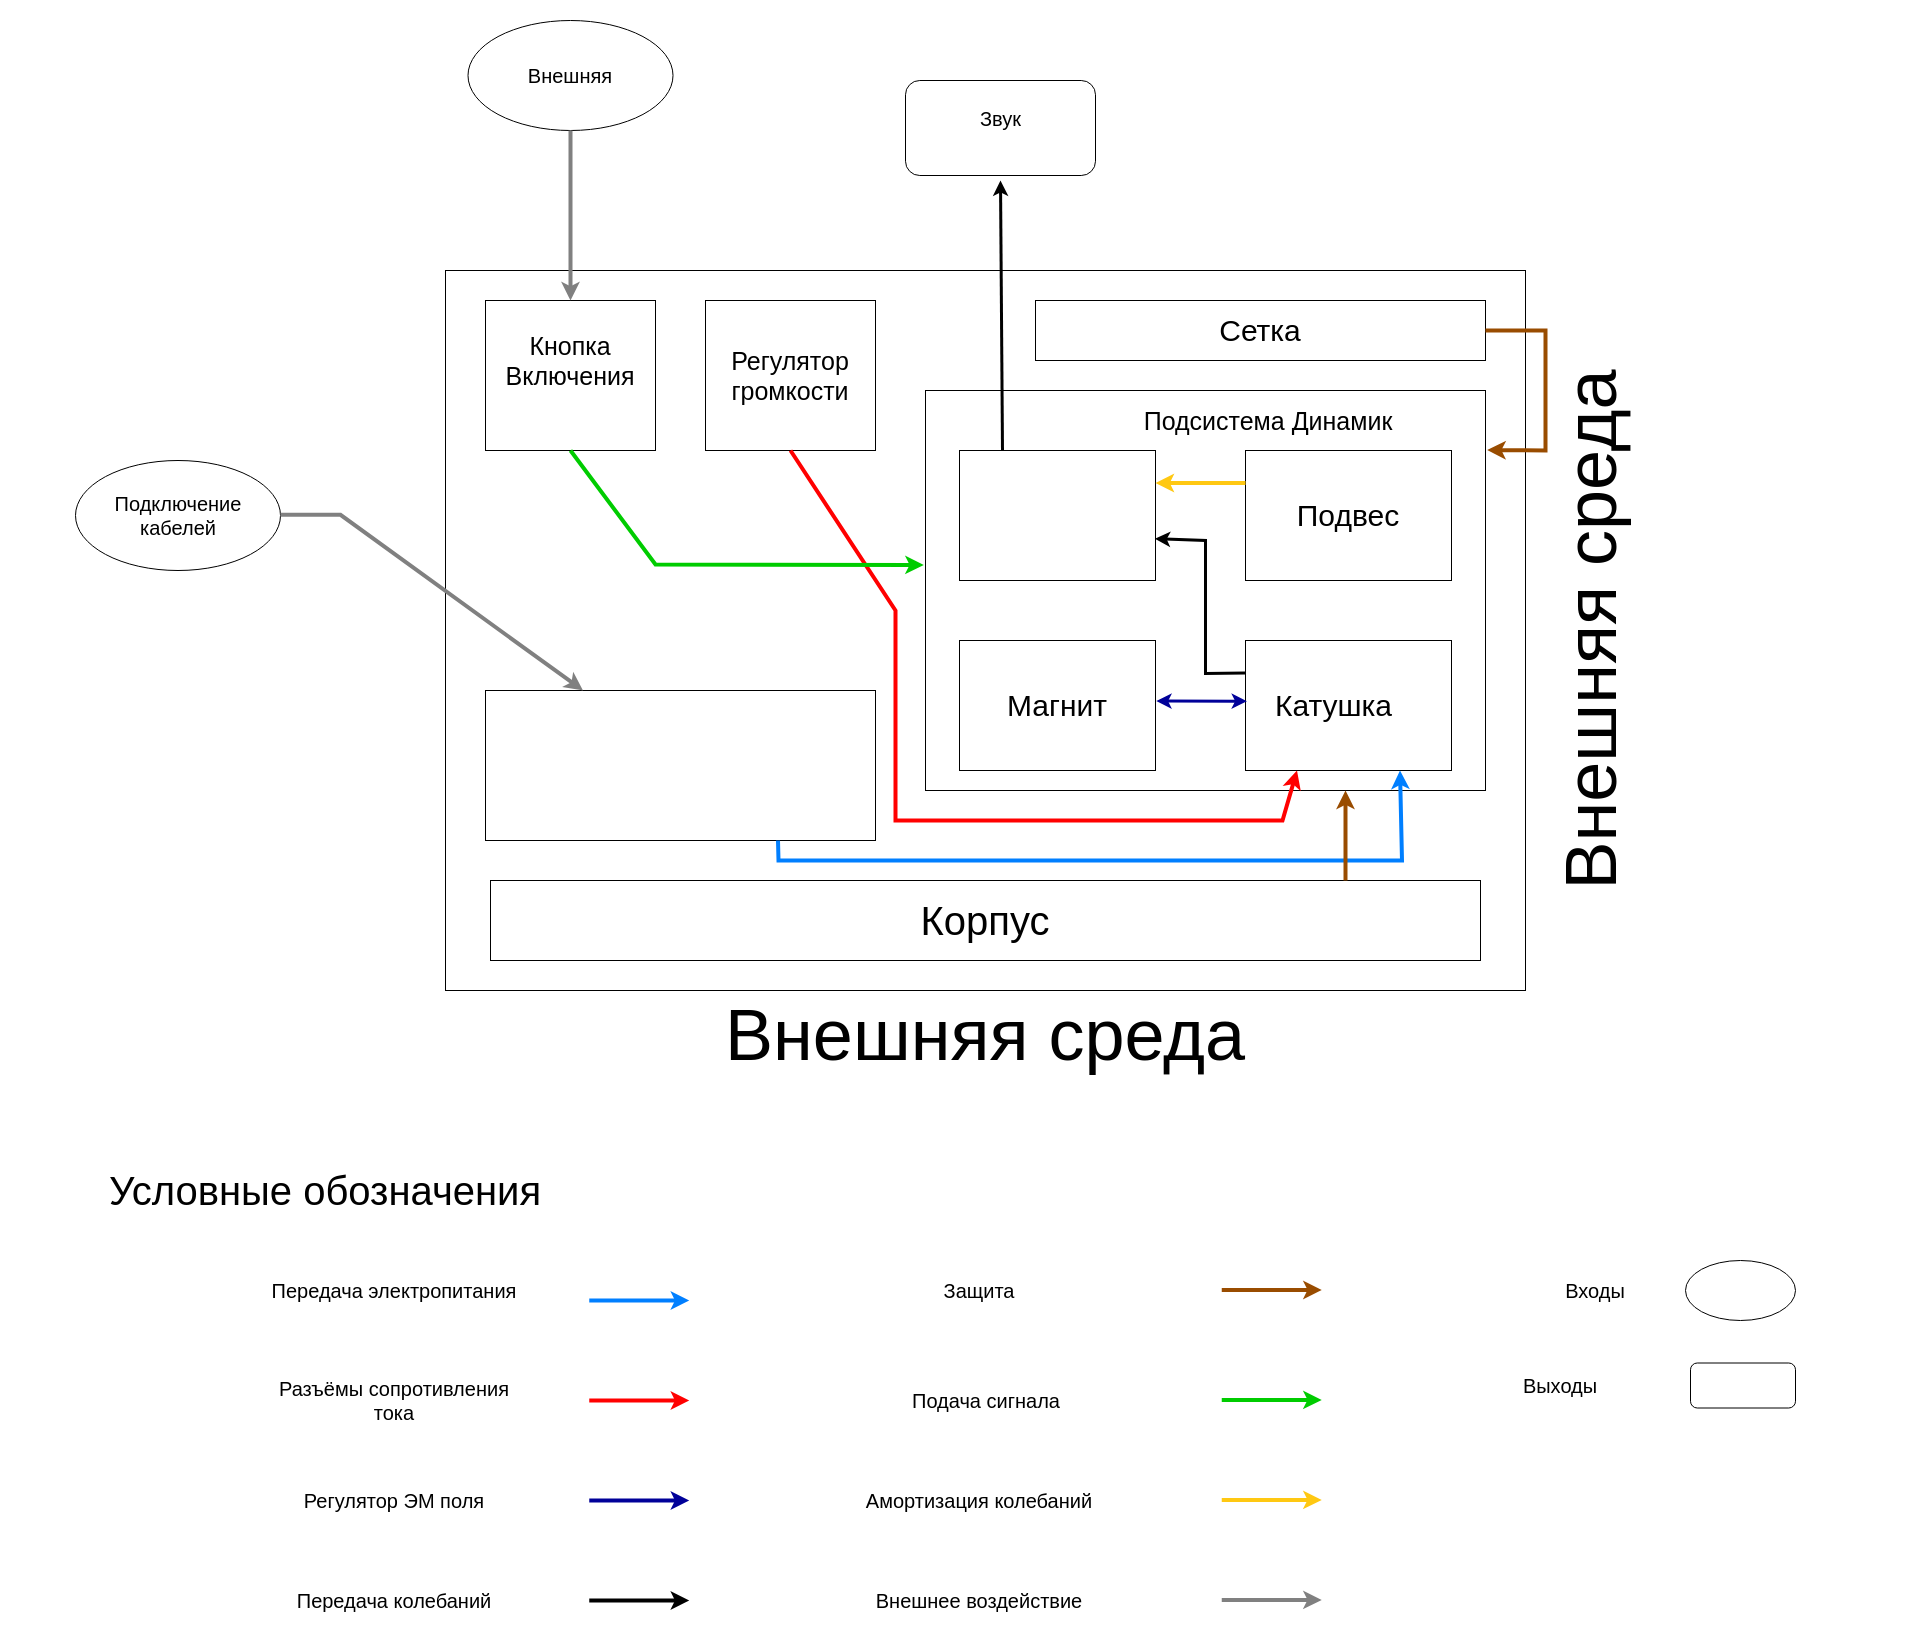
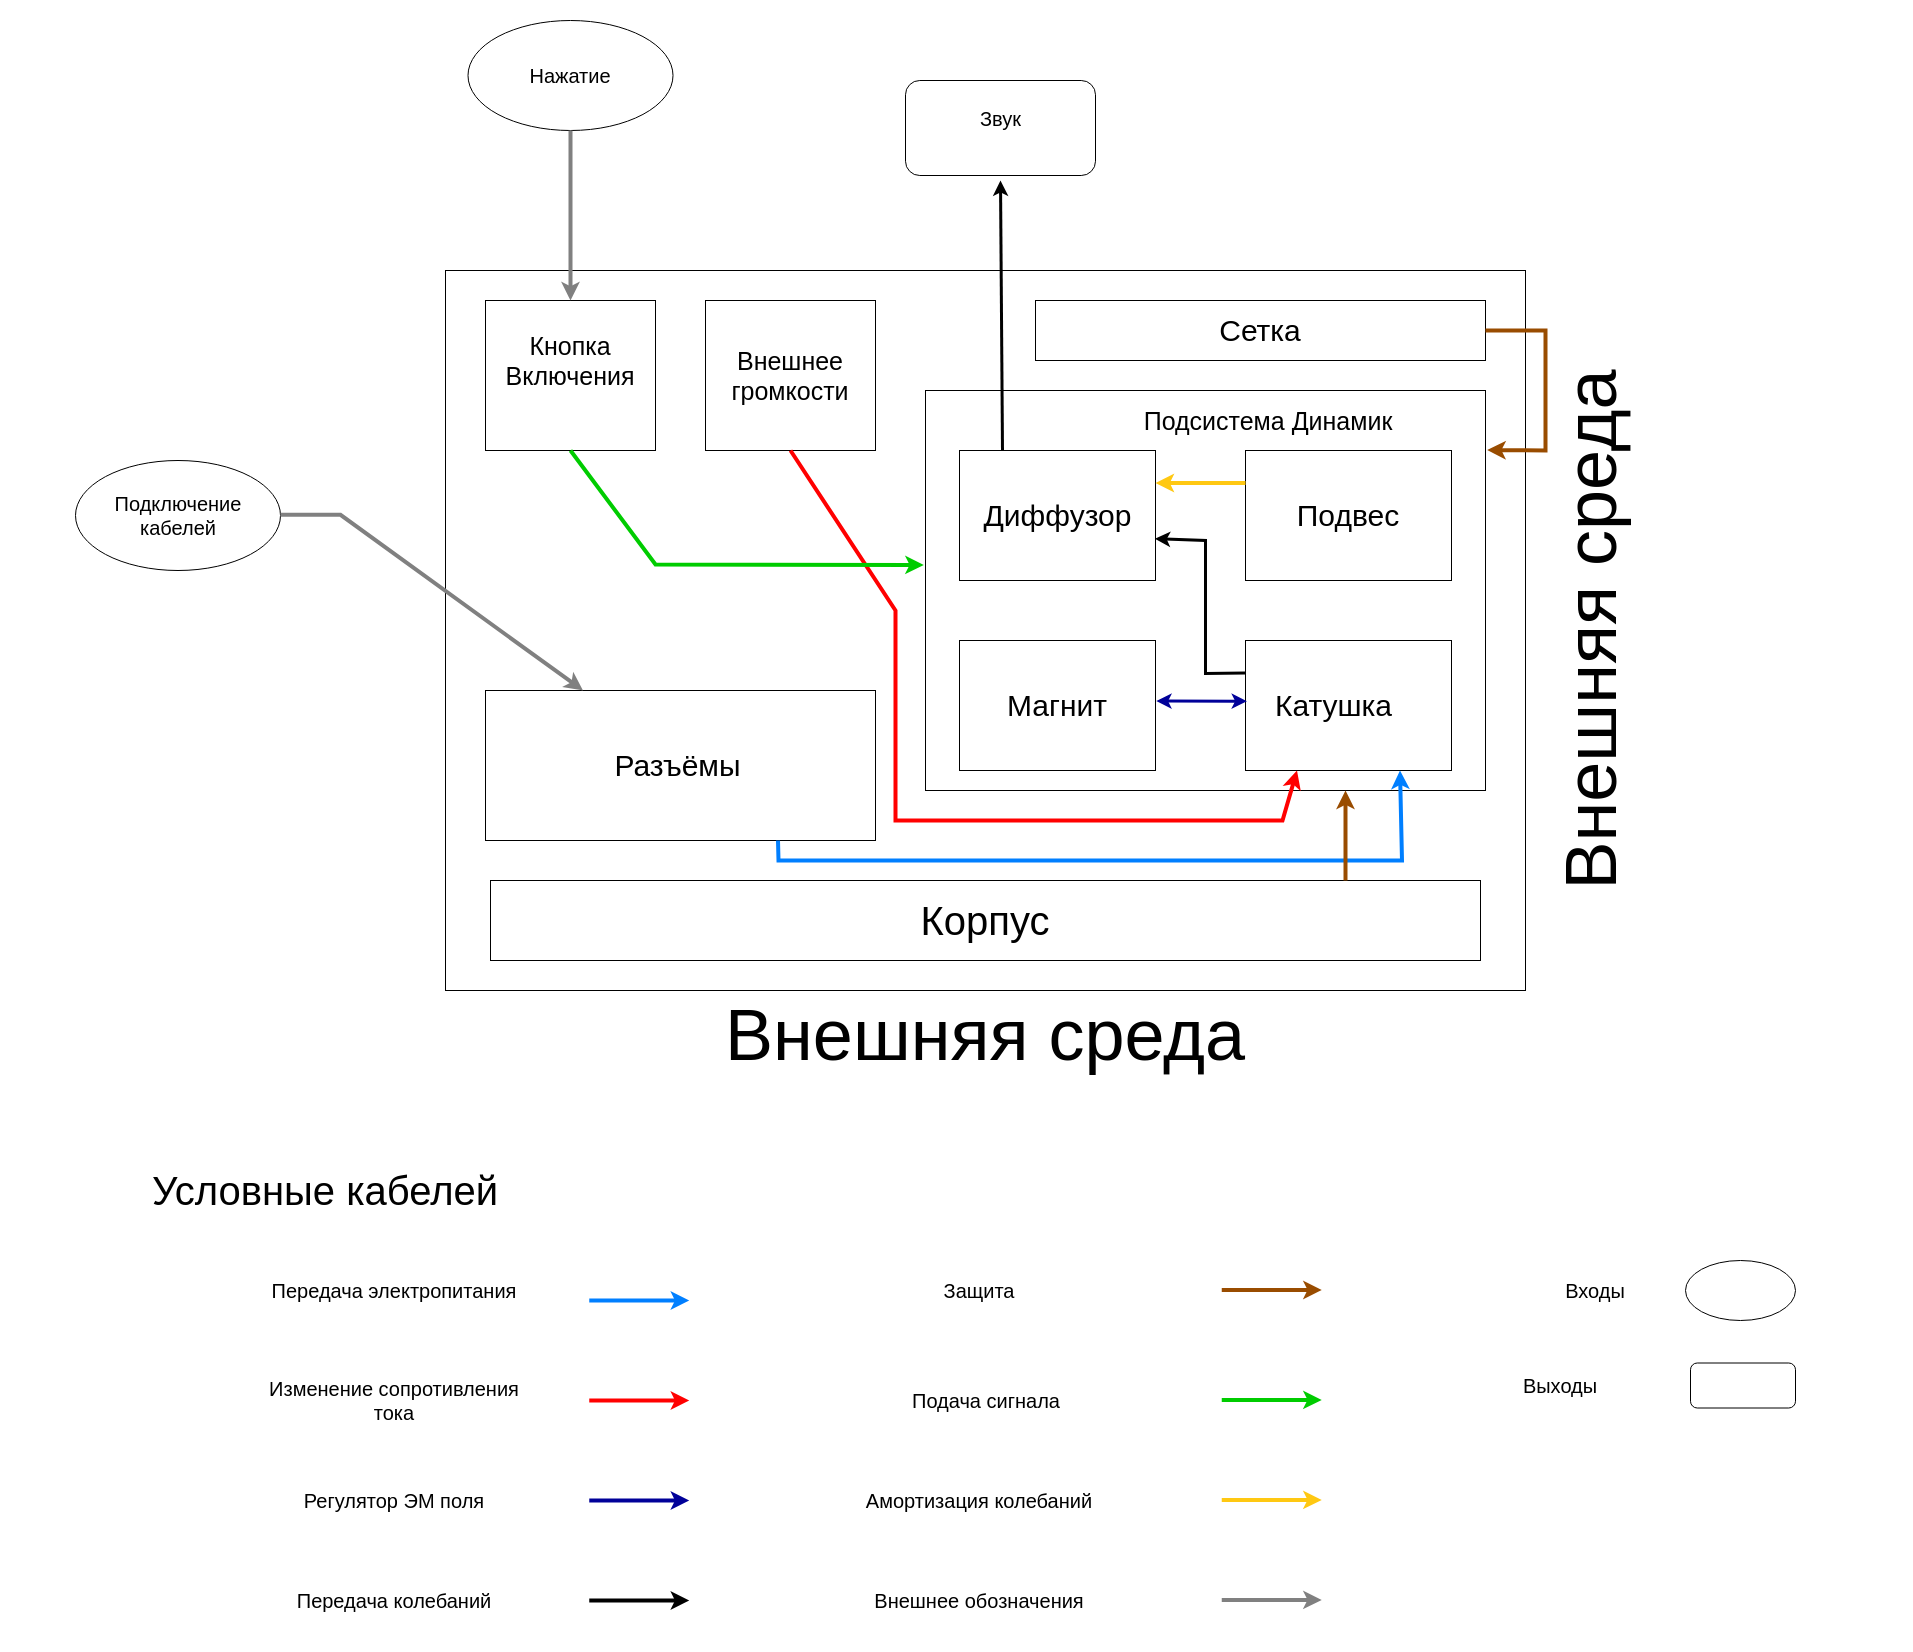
node "Внешняя": label "Внешняя" -> "Нажатие"
node "Регулятор громкости": label "Регулятор громкости" -> "Внешнее громкости"
node "Диффузор": added
node "Разъёмы": added
node "Условные обозначения": label "Условные обозначения" -> "Условные кабелей"
node "Разъёмы сопротивления тока": label "Разъёмы сопротивления тока" -> "Изменение сопротивления тока"
node "Внешнее воздействие": label "Внешнее воздействие" -> "Внешнее обозначения"
